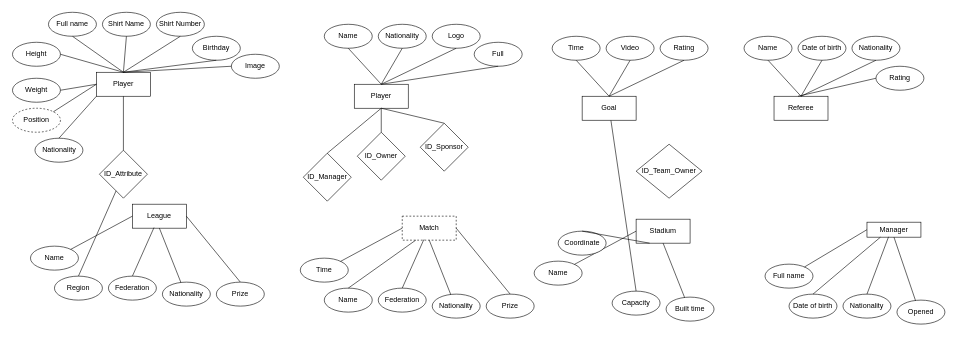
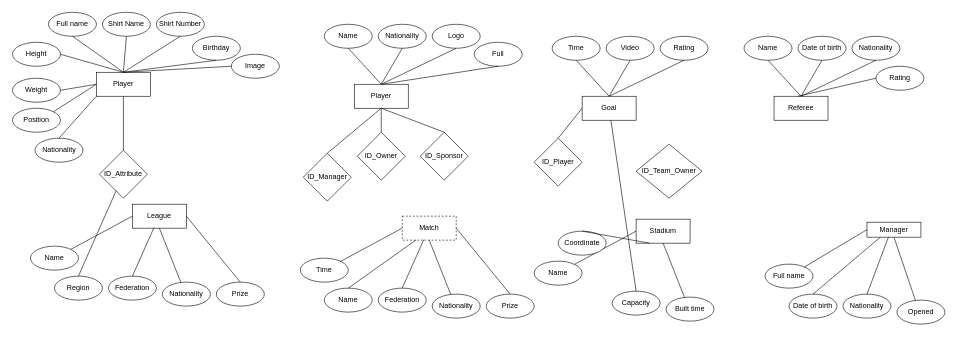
node "Position": style dashed -> solid
edge "Goal" -- "ID_Player": added
node "ID_Sponsor": moved (444, 147) -> (444, 156)
node "ID_Player": added
